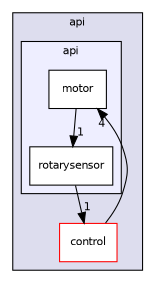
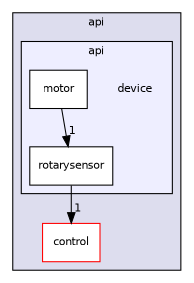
node "device": added
edge "control" -> "motor": removed
